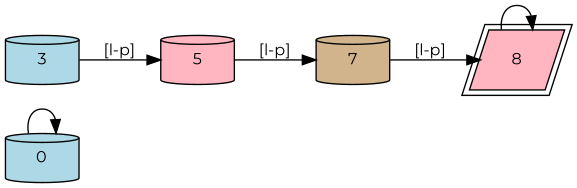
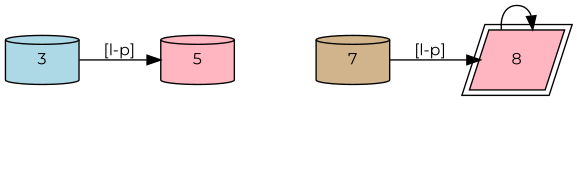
edge "5" -> "7": removed, label "[l-p]"
node "0": removed
